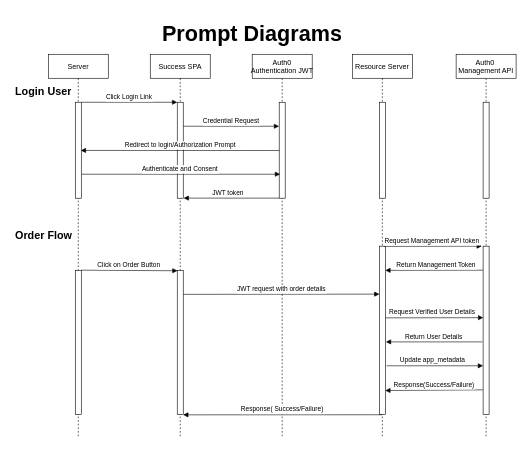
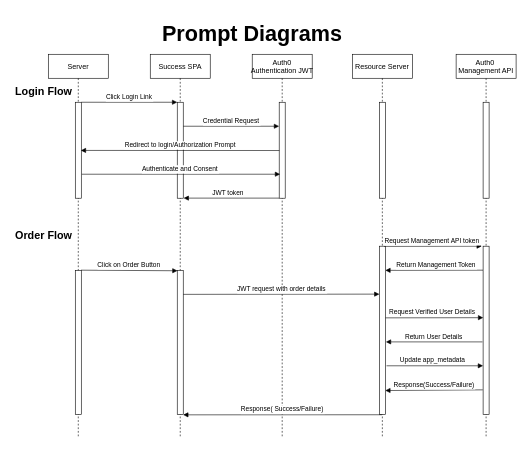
node "Login User": label "Login User" -> "Login Flow"
